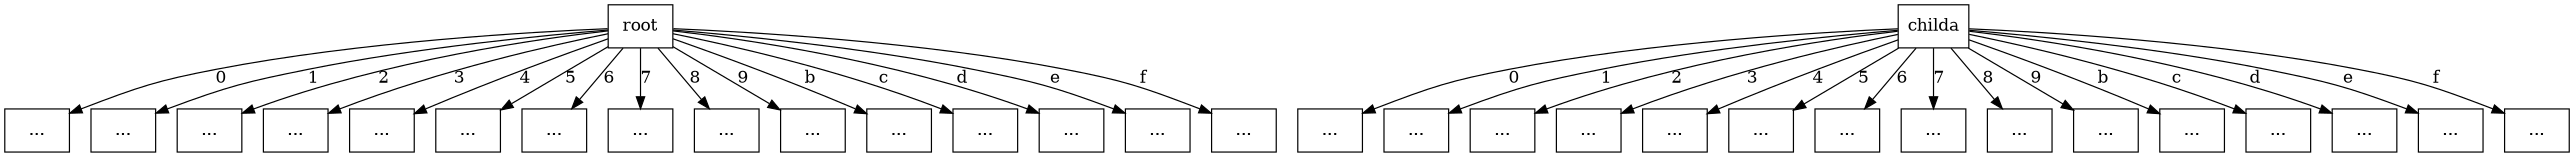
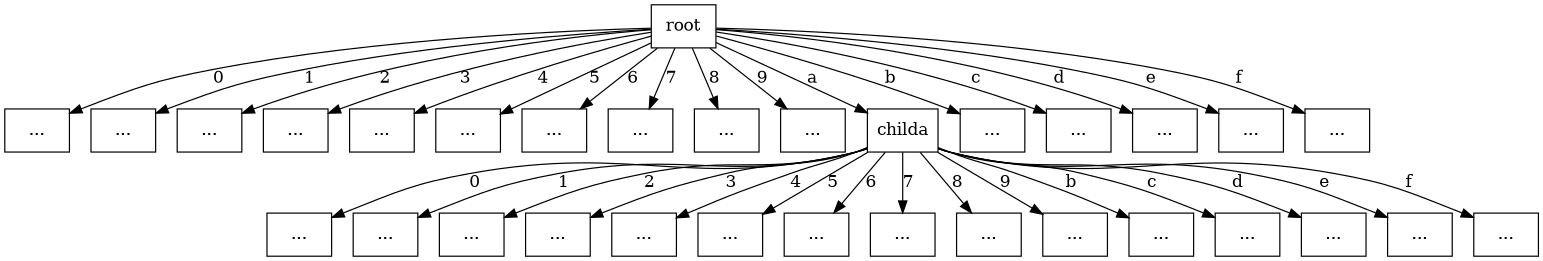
edge "root" -> "childa": added, label "a"
